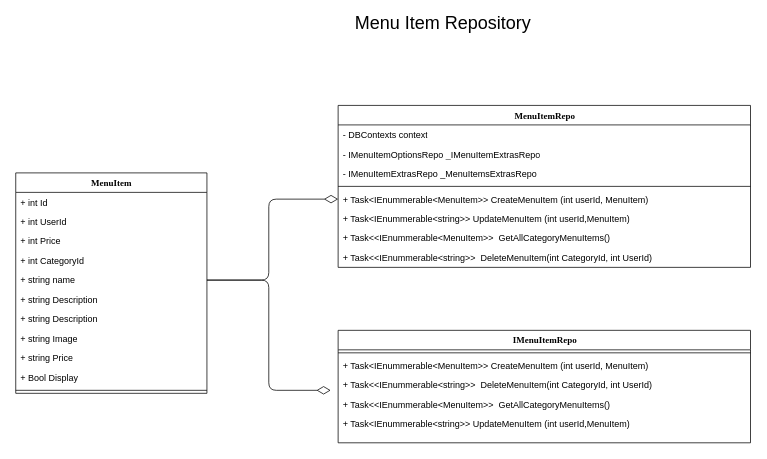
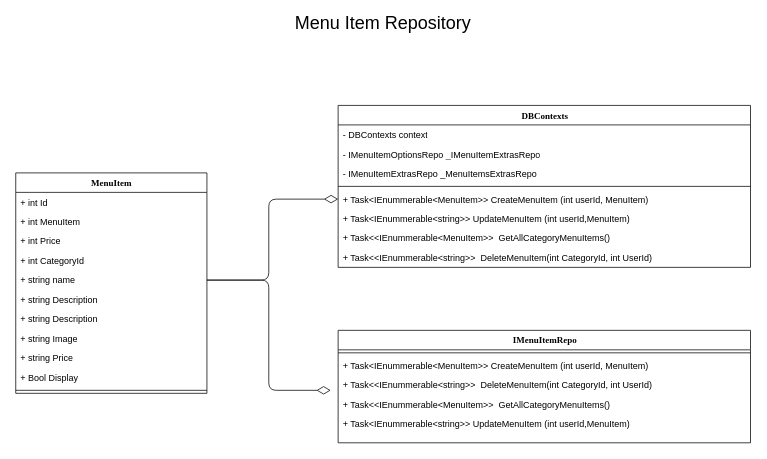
node "Menu Item Repository": moved (443, 23) -> (383, 23)
node "MenuItemRepo": label "MenuItemRepo" -> "DBContexts"
node "+ int UserId": label "+ int UserId" -> "+ int MenuItem"
